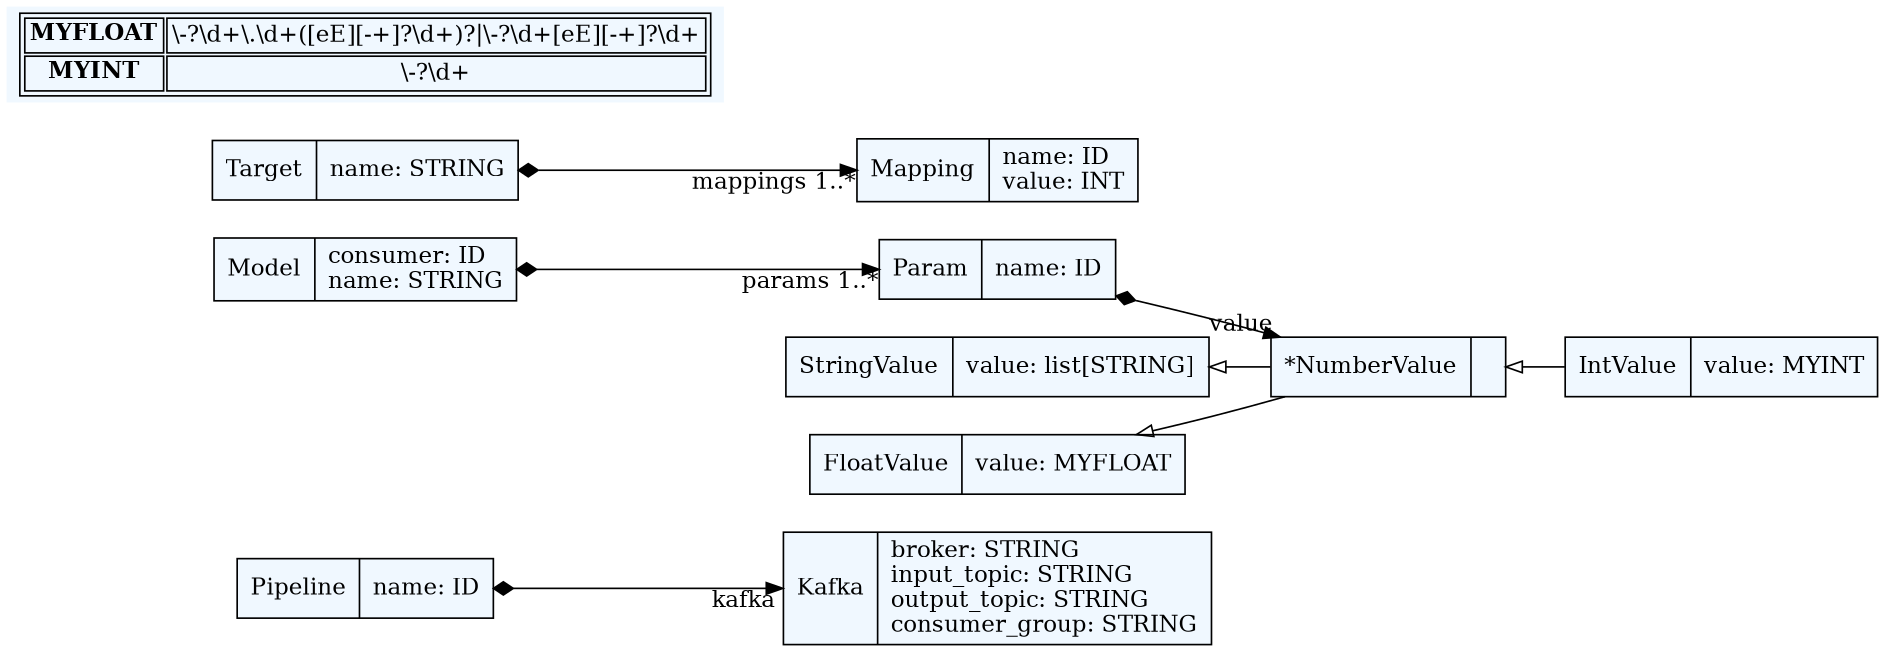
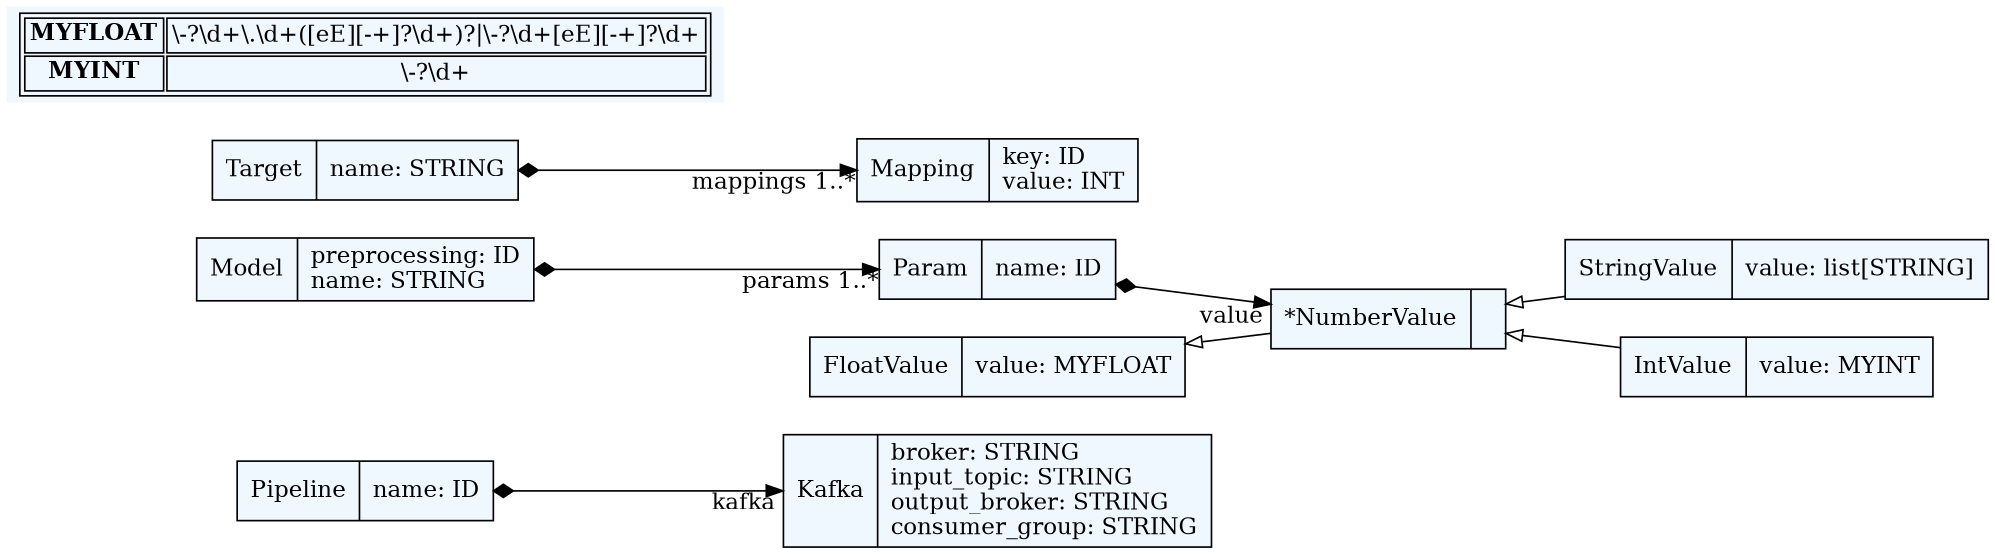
node "Mapping": text "name: ID" -> "key: ID"
node "Model": text "consumer: ID" -> "preprocessing: ID"
edge "*NumberValue" -> "StringValue": reversed
node "Kafka": text "output_topic: STRING" -> "output_broker: STRING"
